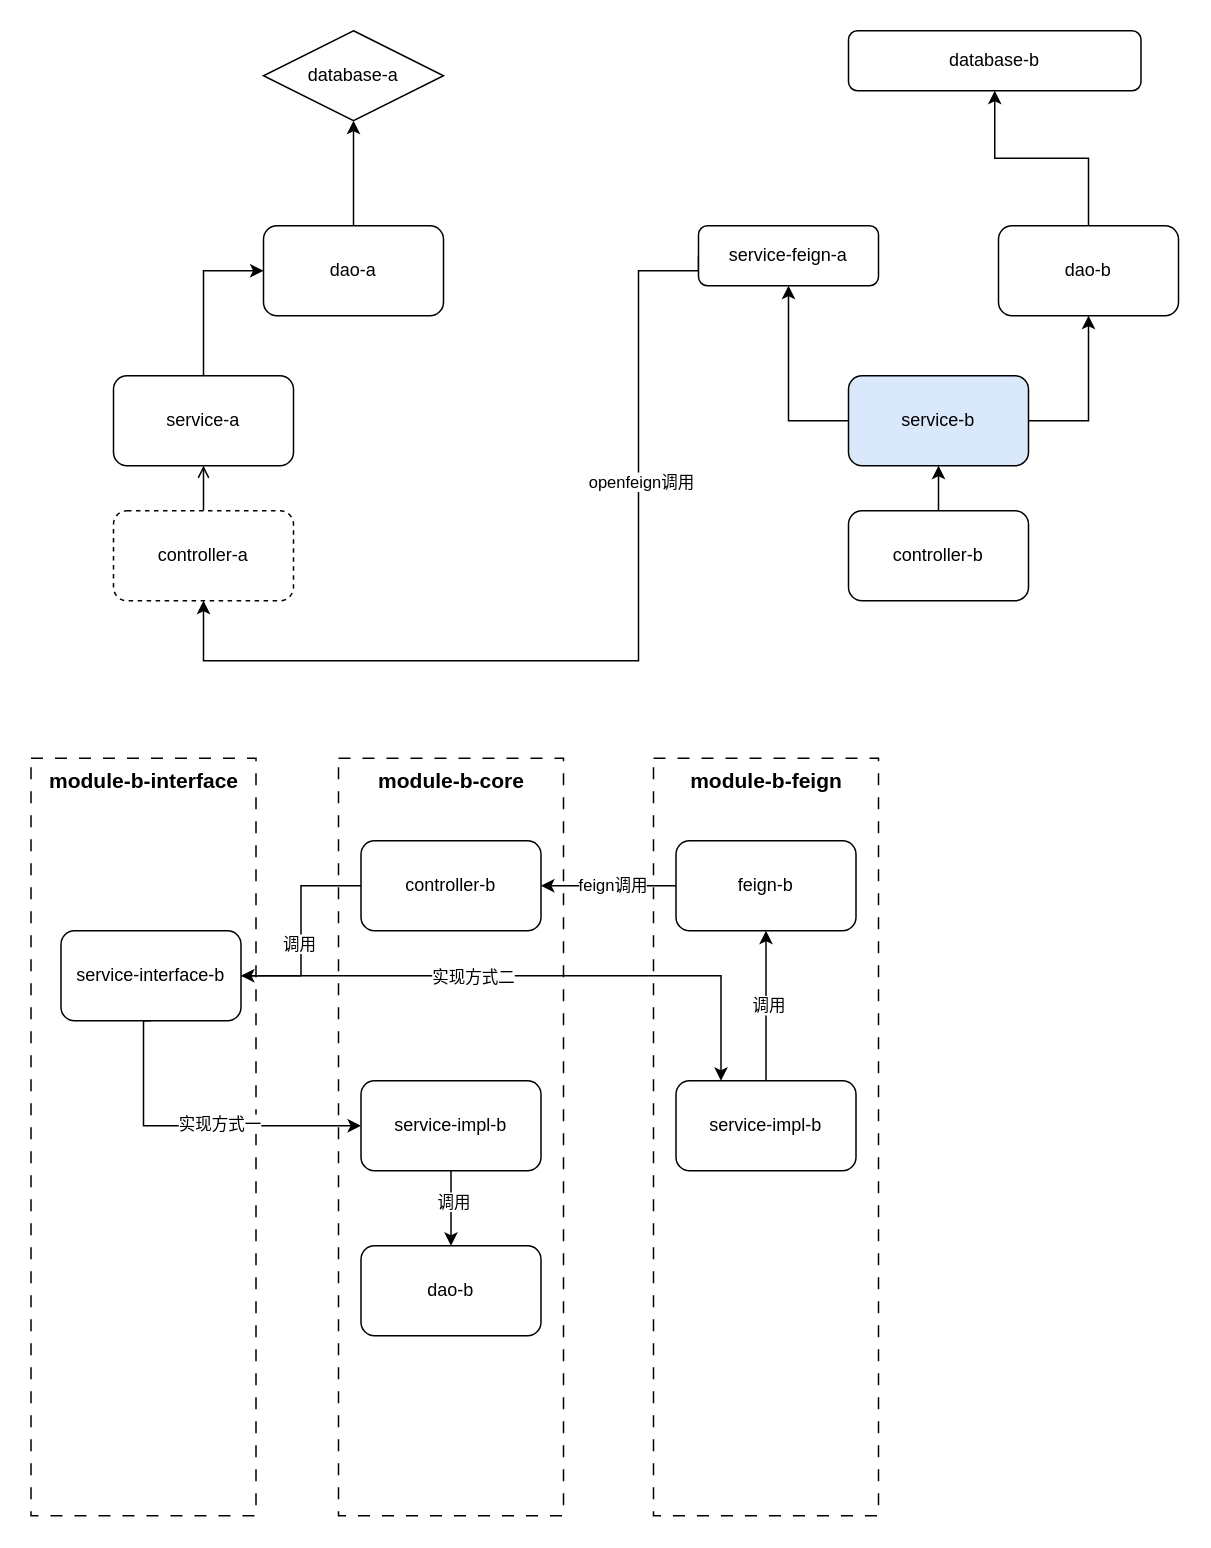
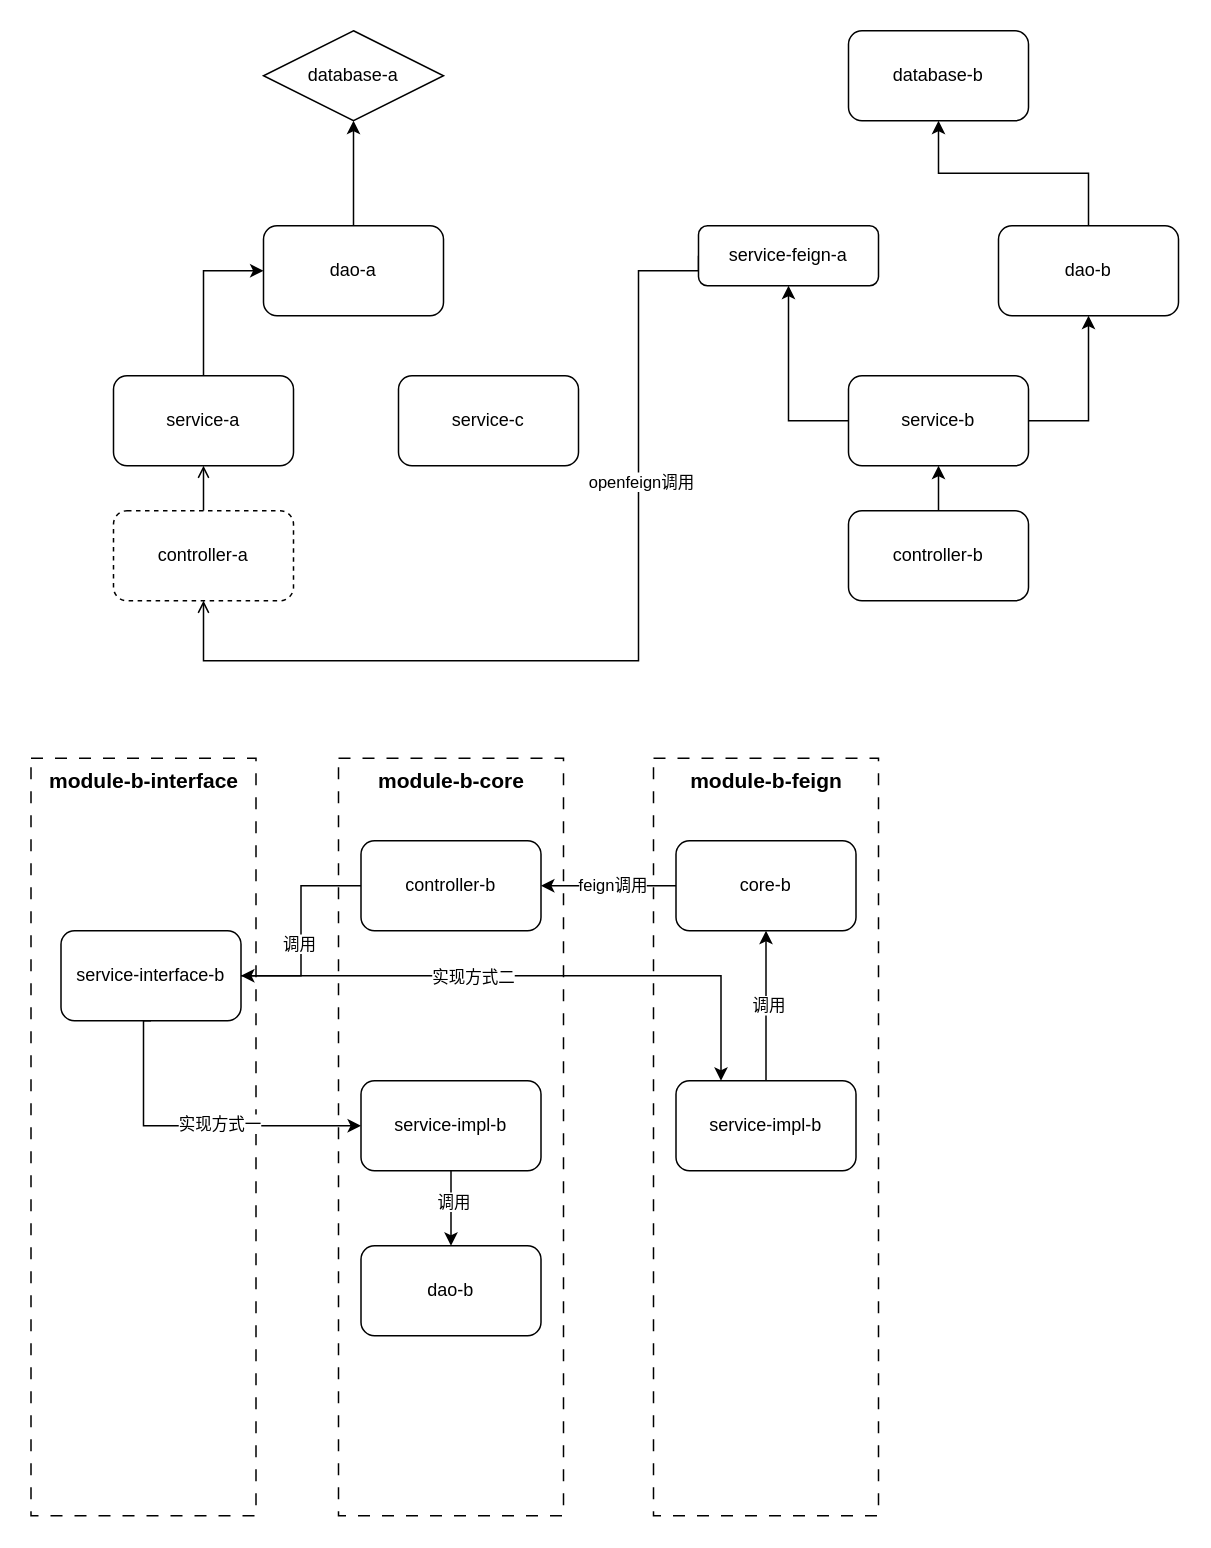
node "database-b": size 293x60 -> 180x90
node "service-c": added
node "service-b": fillcolor #dae8fc -> #ffffff
edge "service-feign-a" -> "controller-a": arrowhead classic -> open
node "feign-b": label "feign-b" -> "core-b"
